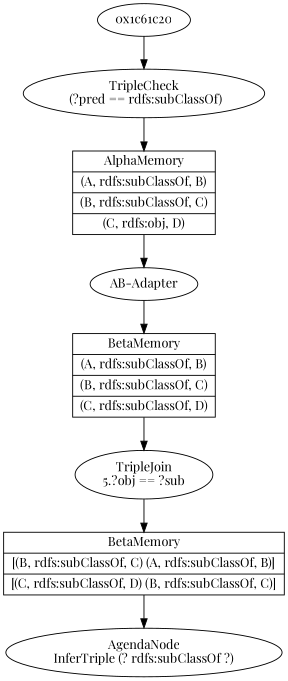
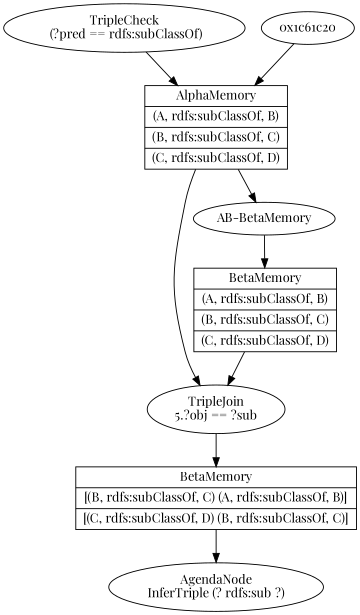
edge "0x1c61c20" -> "TripleCheck (?pred == rdfs:subClassOf)": now "0x1c61c20" -> "AlphaMemory"
node "AlphaMemory": text "(C, rdfs:obj, D)" -> "(C, rdfs:subClassOf, D)"
edge "AlphaMemory" -> "TripleJoin 5.?obj == ?sub": added
node "AB-Adapter": label "AB-Adapter" -> "AB-BetaMemory"
node "AgendaNode InferTriple (? rdfs:subClassOf ?)": label "AgendaNode InferTriple (? rdfs:subClassOf ?)" -> "AgendaNode InferTriple (? rdfs:sub ?)"
